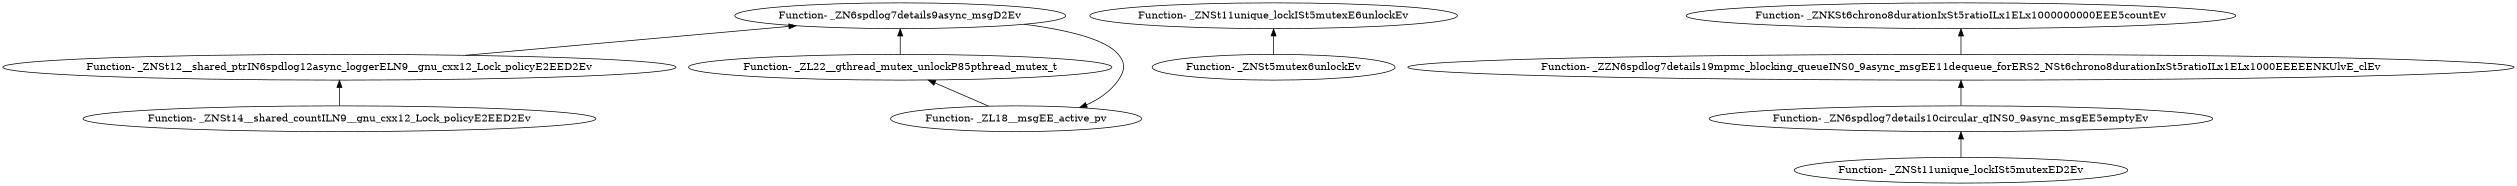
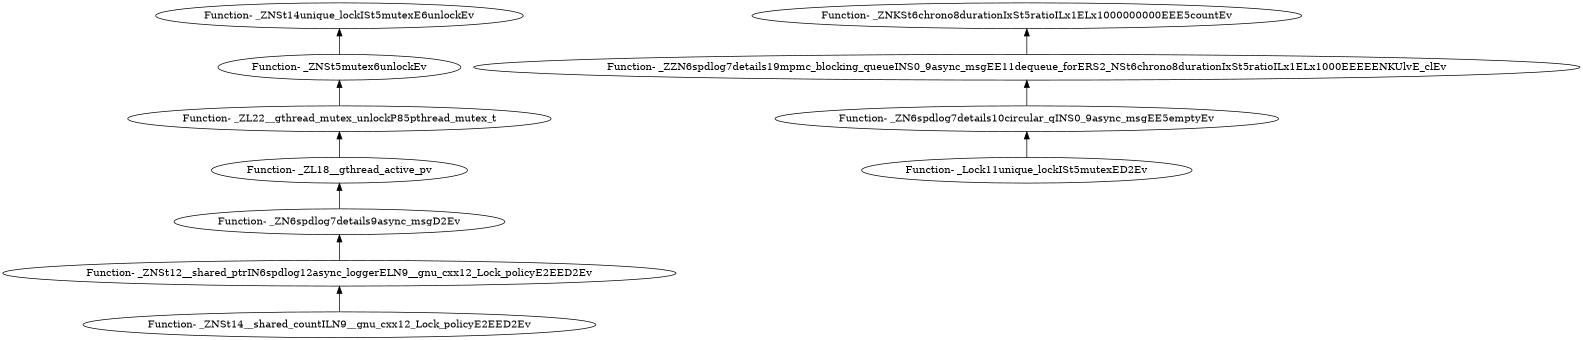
node "Function- _ZNSt11unique_lockISt5mutexE6unlockEv": label "Function- _ZNSt11unique_lockISt5mutexE6unlockEv" -> "Function- _ZNSt14unique_lockISt5mutexE6unlockEv"
edge "Function- _ZL22__gthread_mutex_unlockP85pthread_mutex_t" -> "Function- _ZN6spdlog7details9async_msgD2Ev": now "Function- _ZL22__gthread_mutex_unlockP85pthread_mutex_t" -> "Function- _ZNSt5mutex6unlockEv"
node "Function- _ZL18__msgEE_active_pv": label "Function- _ZL18__msgEE_active_pv" -> "Function- _ZL18__gthread_active_pv"
node "Function- _ZNSt11unique_lockISt5mutexED2Ev": label "Function- _ZNSt11unique_lockISt5mutexED2Ev" -> "Function- _Lock11unique_lockISt5mutexED2Ev"
